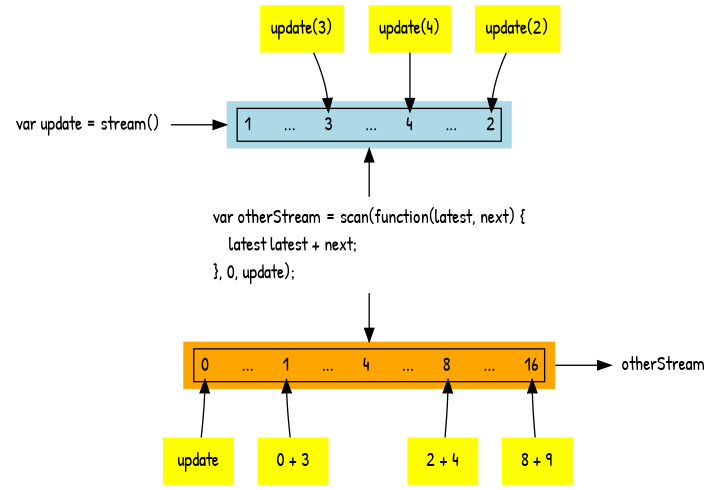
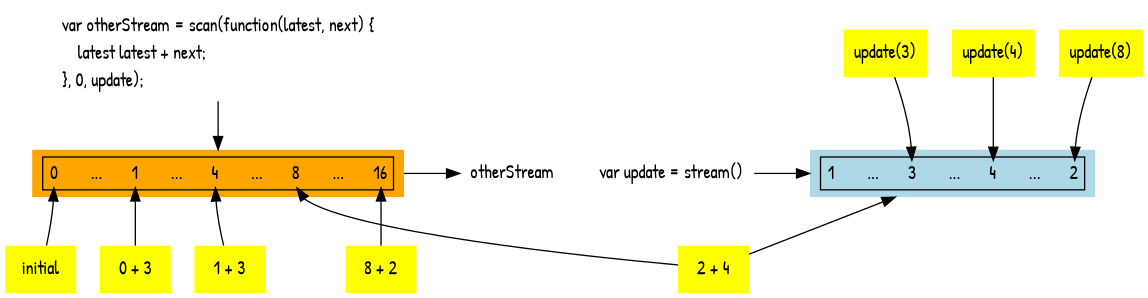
node "update(2)": label "update(2)" -> "update(8)"
edge "var otherStream = scan(function(latest, next) {" -> "1": now "2 + 4" -> "1"
node "1 + 3": added
node "update": label "update" -> "initial"
node "8 + 9": label "8 + 9" -> "8 + 2"
